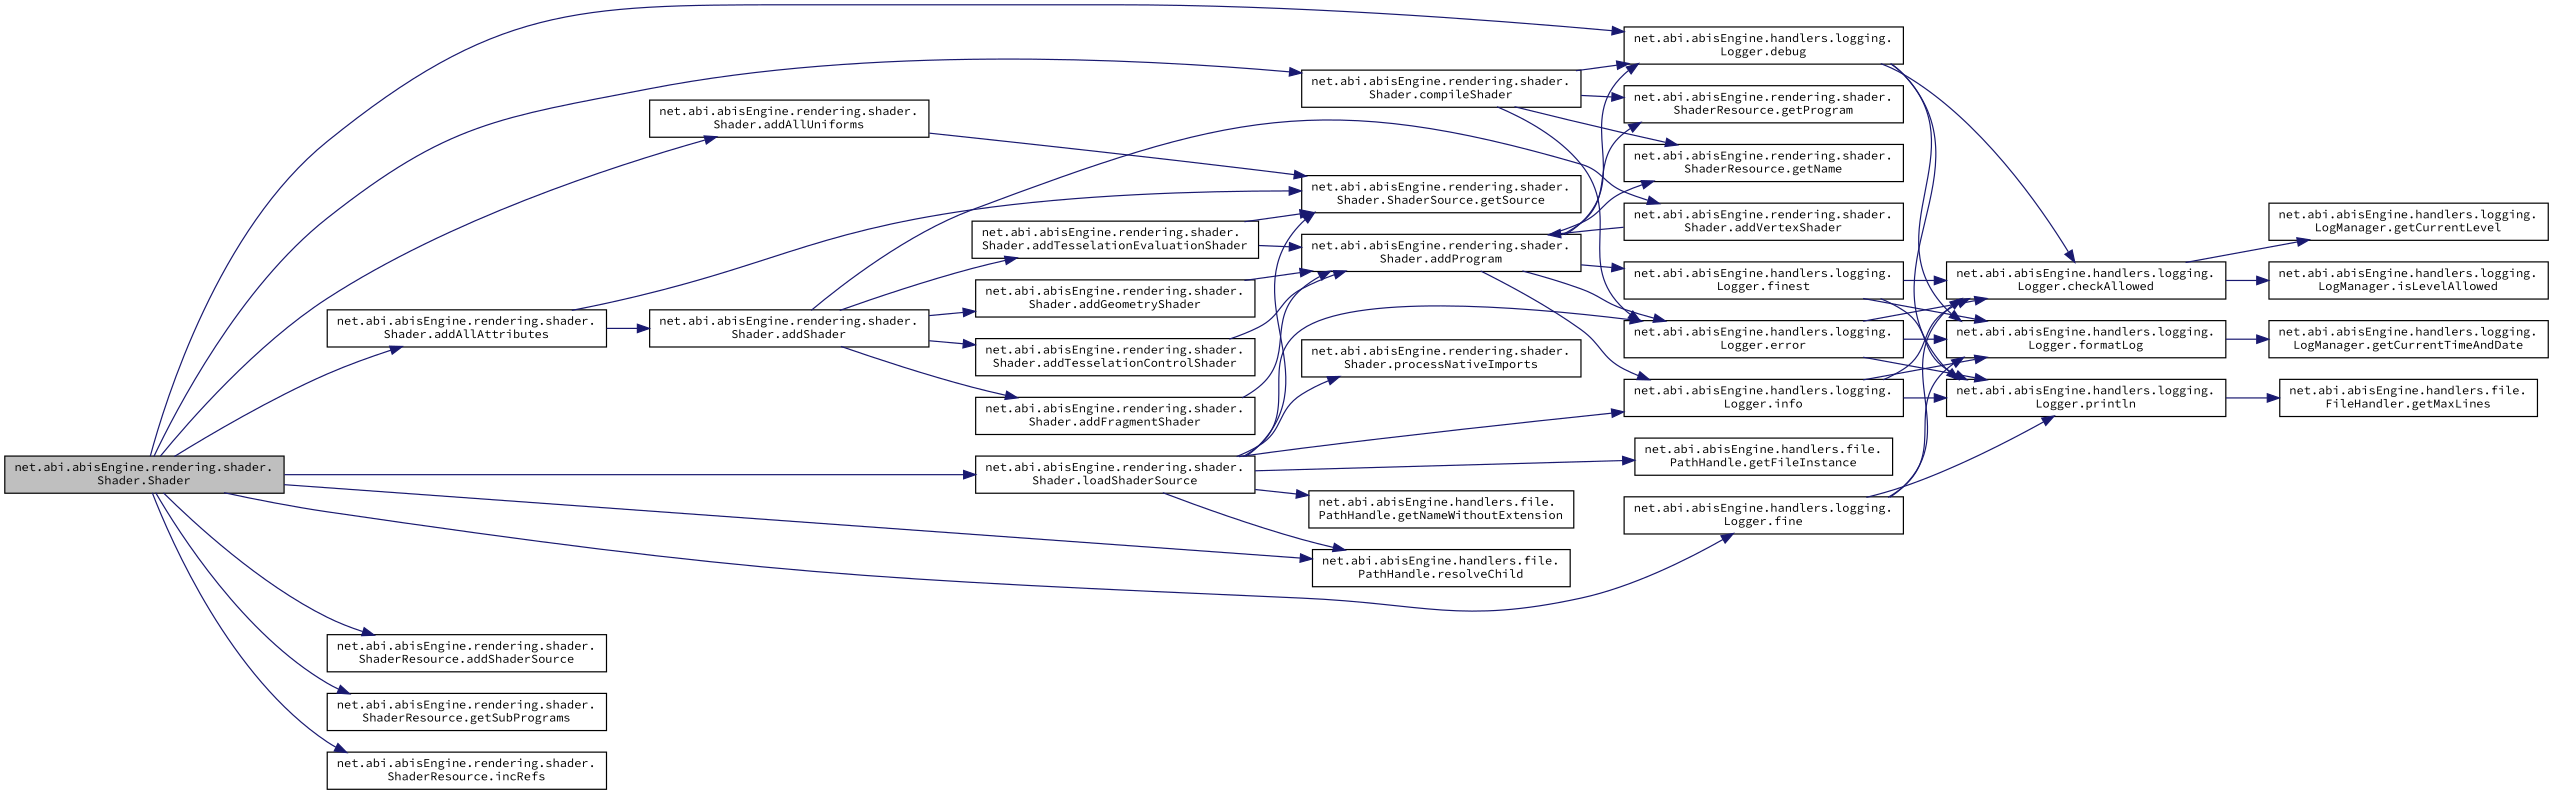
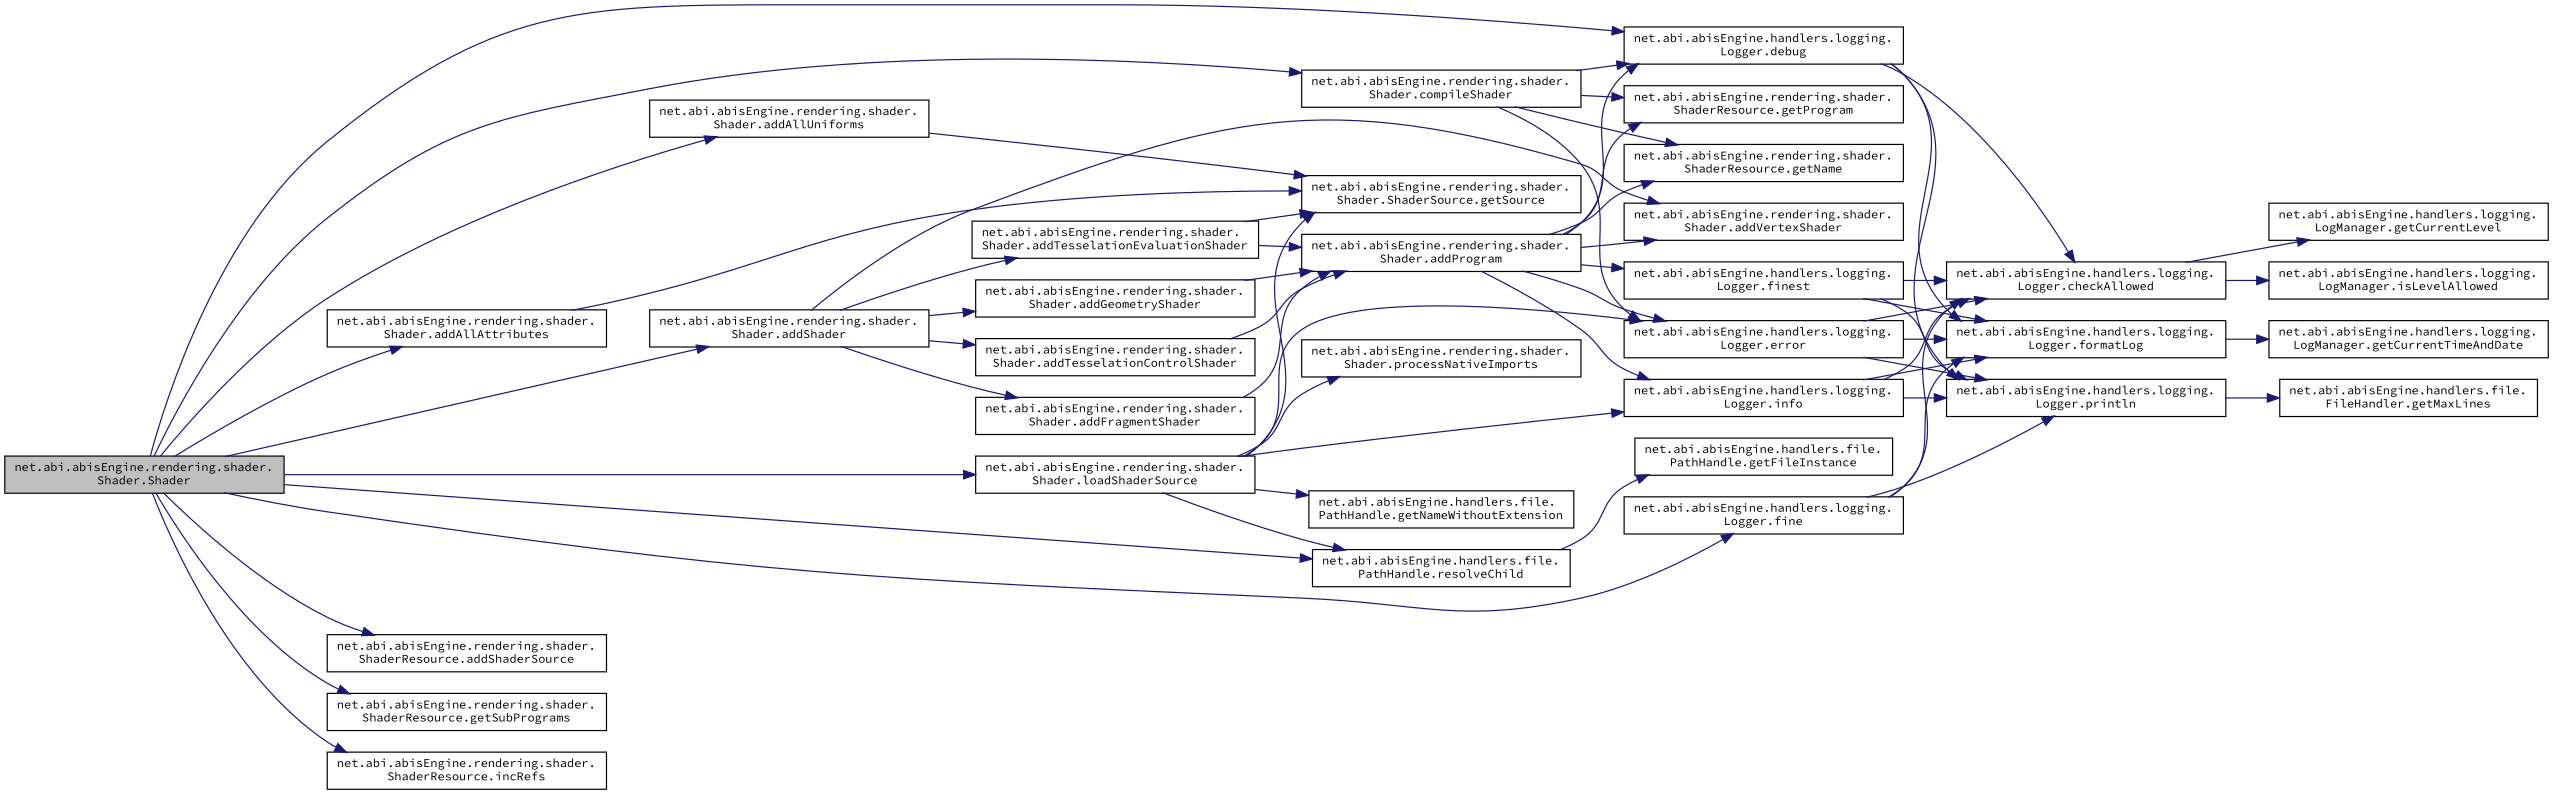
edge "net.abi.abisEngine.rendering.shader. Shader.addVertexShader" -> "net.abi.abisEngine.rendering.shader. Shader.addProgram": reversed
edge "net.abi.abisEngine.rendering.shader. Shader.addAllAttributes" -> "net.abi.abisEngine.rendering.shader. Shader.addShader": now "net.abi.abisEngine.rendering.shader. Shader.Shader" -> "net.abi.abisEngine.rendering.shader. Shader.addShader"
edge "net.abi.abisEngine.rendering.shader. Shader.loadShaderSource" -> "net.abi.abisEngine.handlers.file. PathHandle.getFileInstance": now "net.abi.abisEngine.handlers.file. PathHandle.resolveChild" -> "net.abi.abisEngine.handlers.file. PathHandle.getFileInstance"
